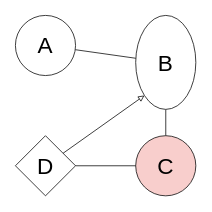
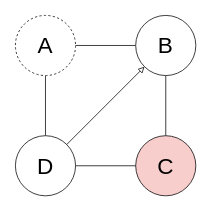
node "A": style solid -> dashed
node "B": size 60x94 -> 60x60
edge "A" -- "D": added
node "D": shape diamond -> ellipse
